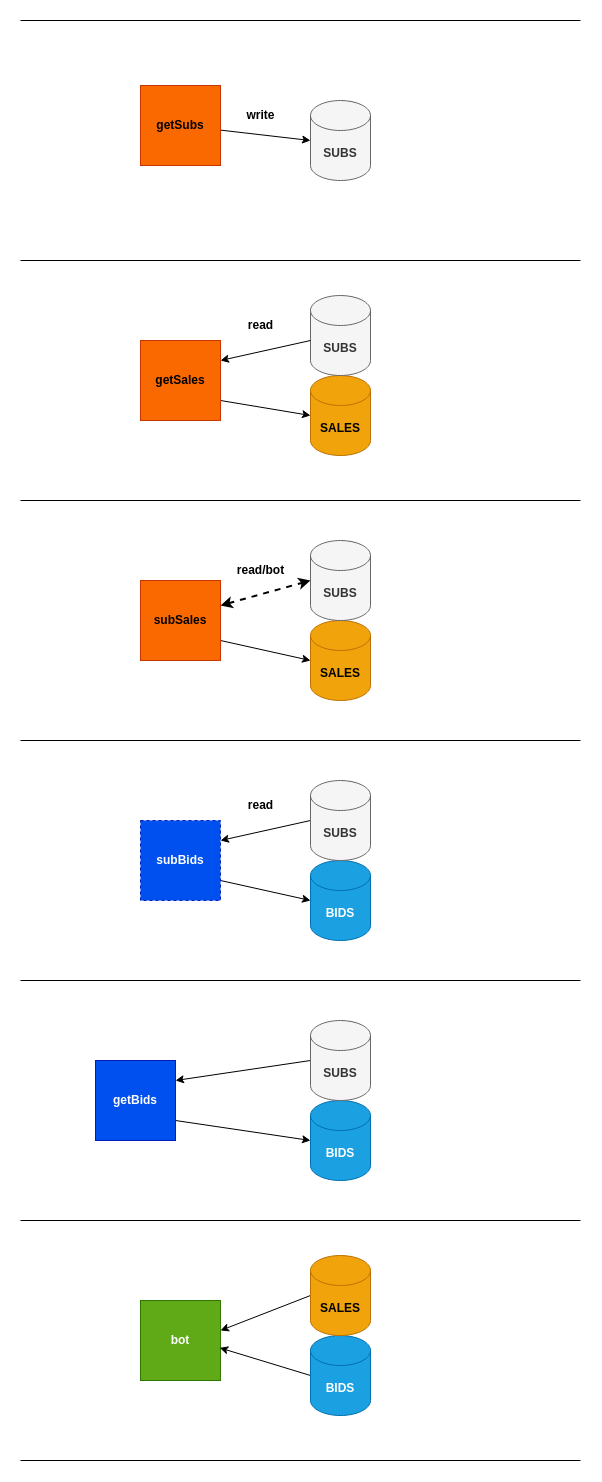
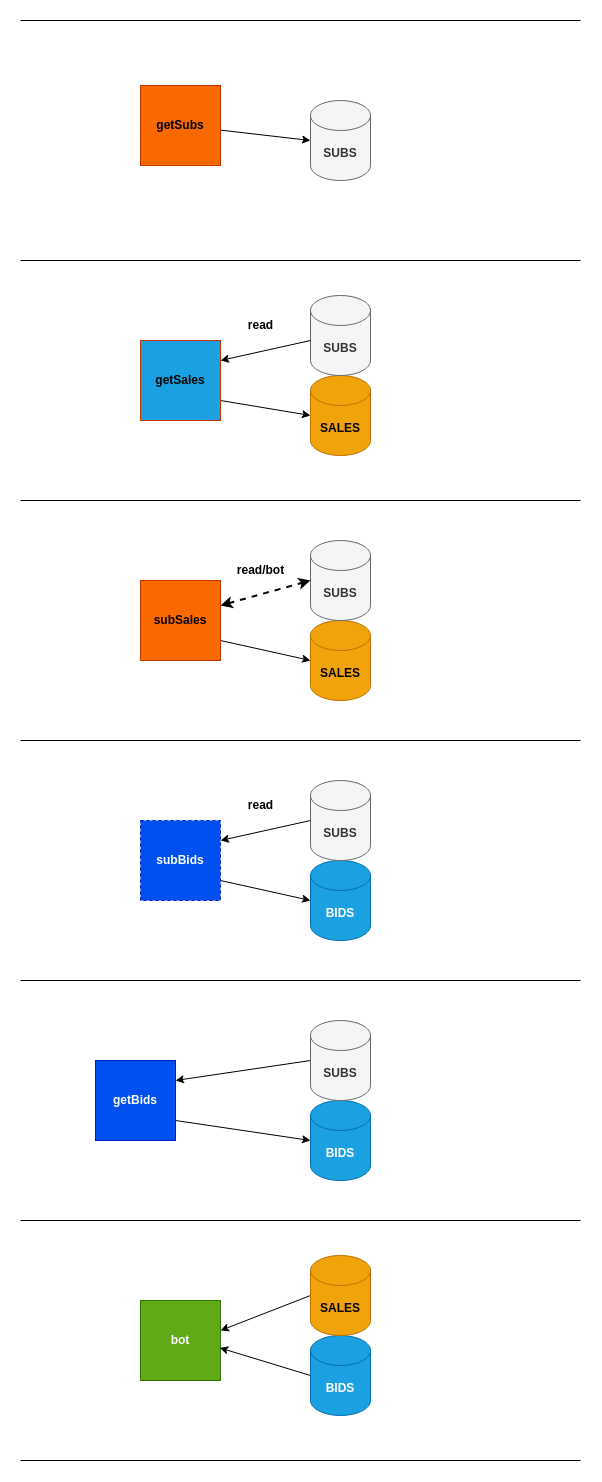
node "write": removed
node "getSales": fillcolor #fa6800 -> #1ba1e2
